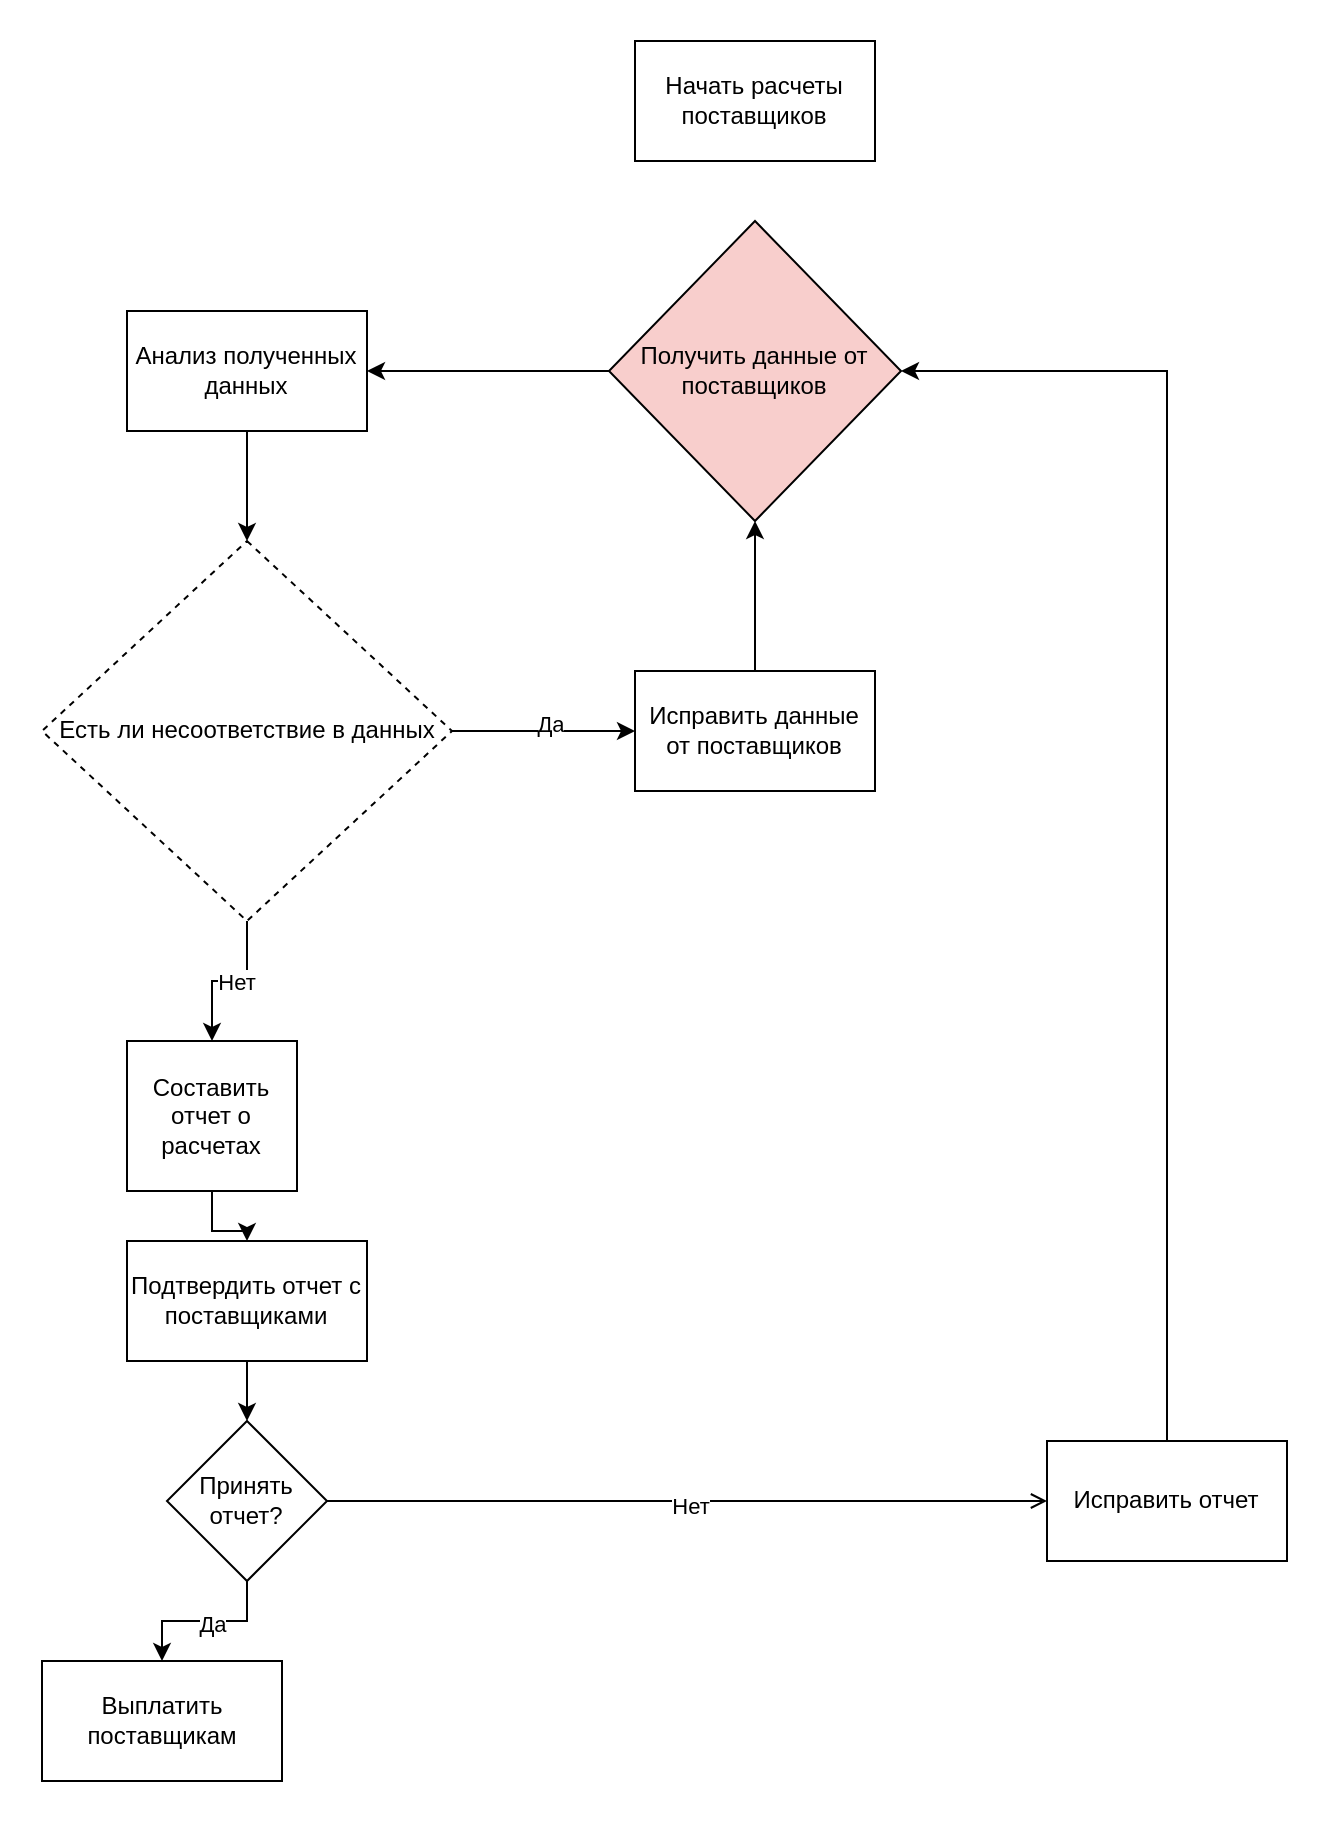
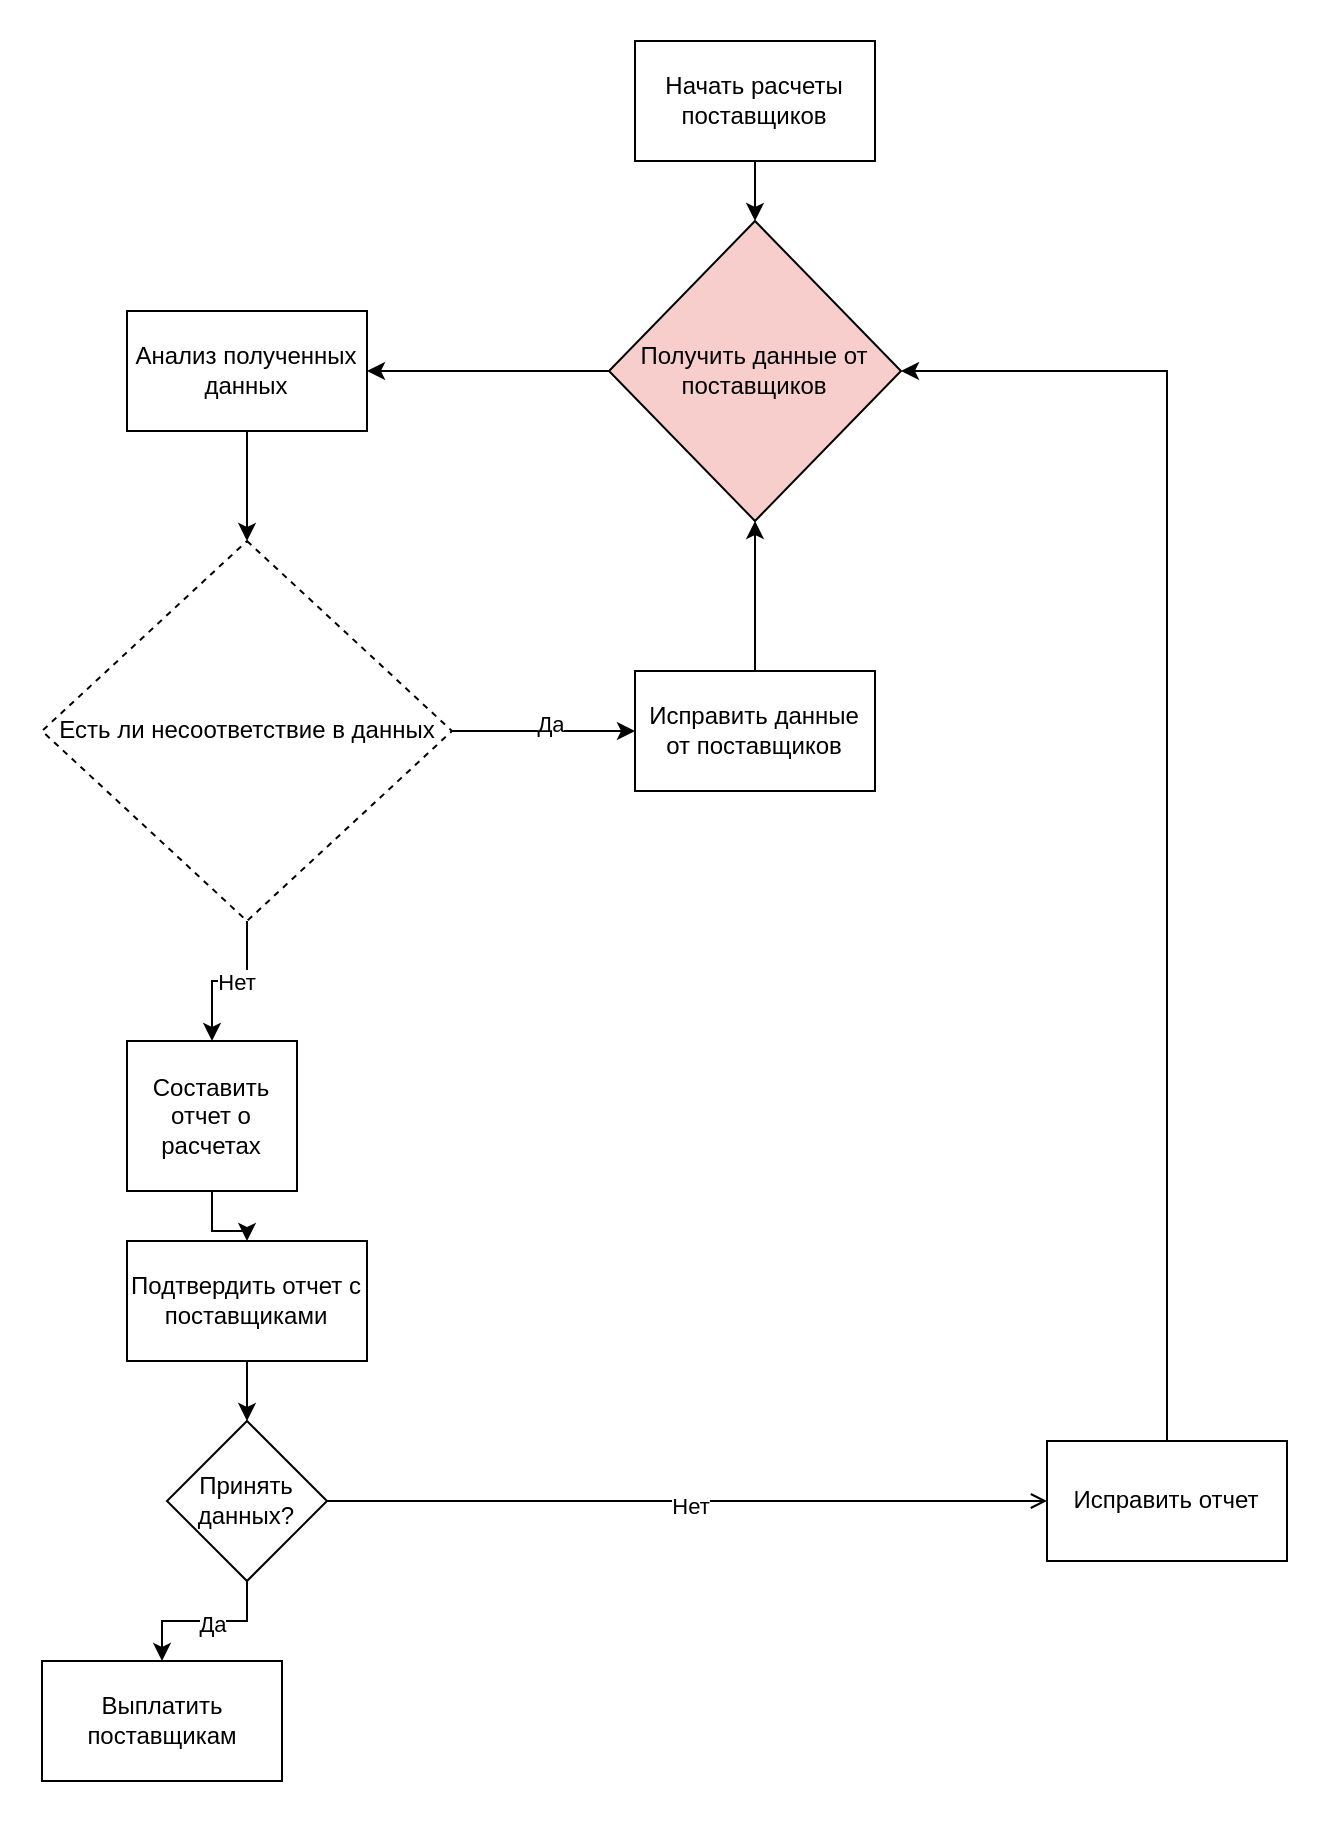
edge "Начать расчеты поставщиков" -> "Получить данные от поставщиков": added
node "Принять отчет?": label "Принять отчет?" -> "Принять данных?"
